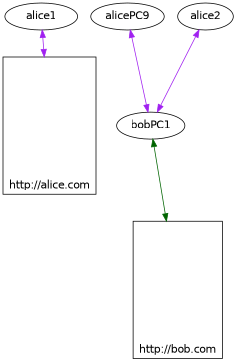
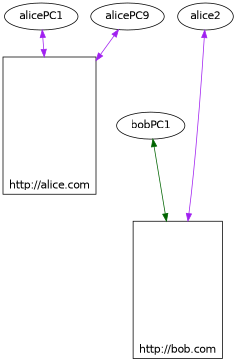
node "alice1": label "alice1" -> "alicePC1"
edge "alicePC9" -- "bobPC1": now "alicePC9" -- "http://alice.com"
edge "alice2" -- "bobPC1": now "alice2" -- "http://bob.com"
